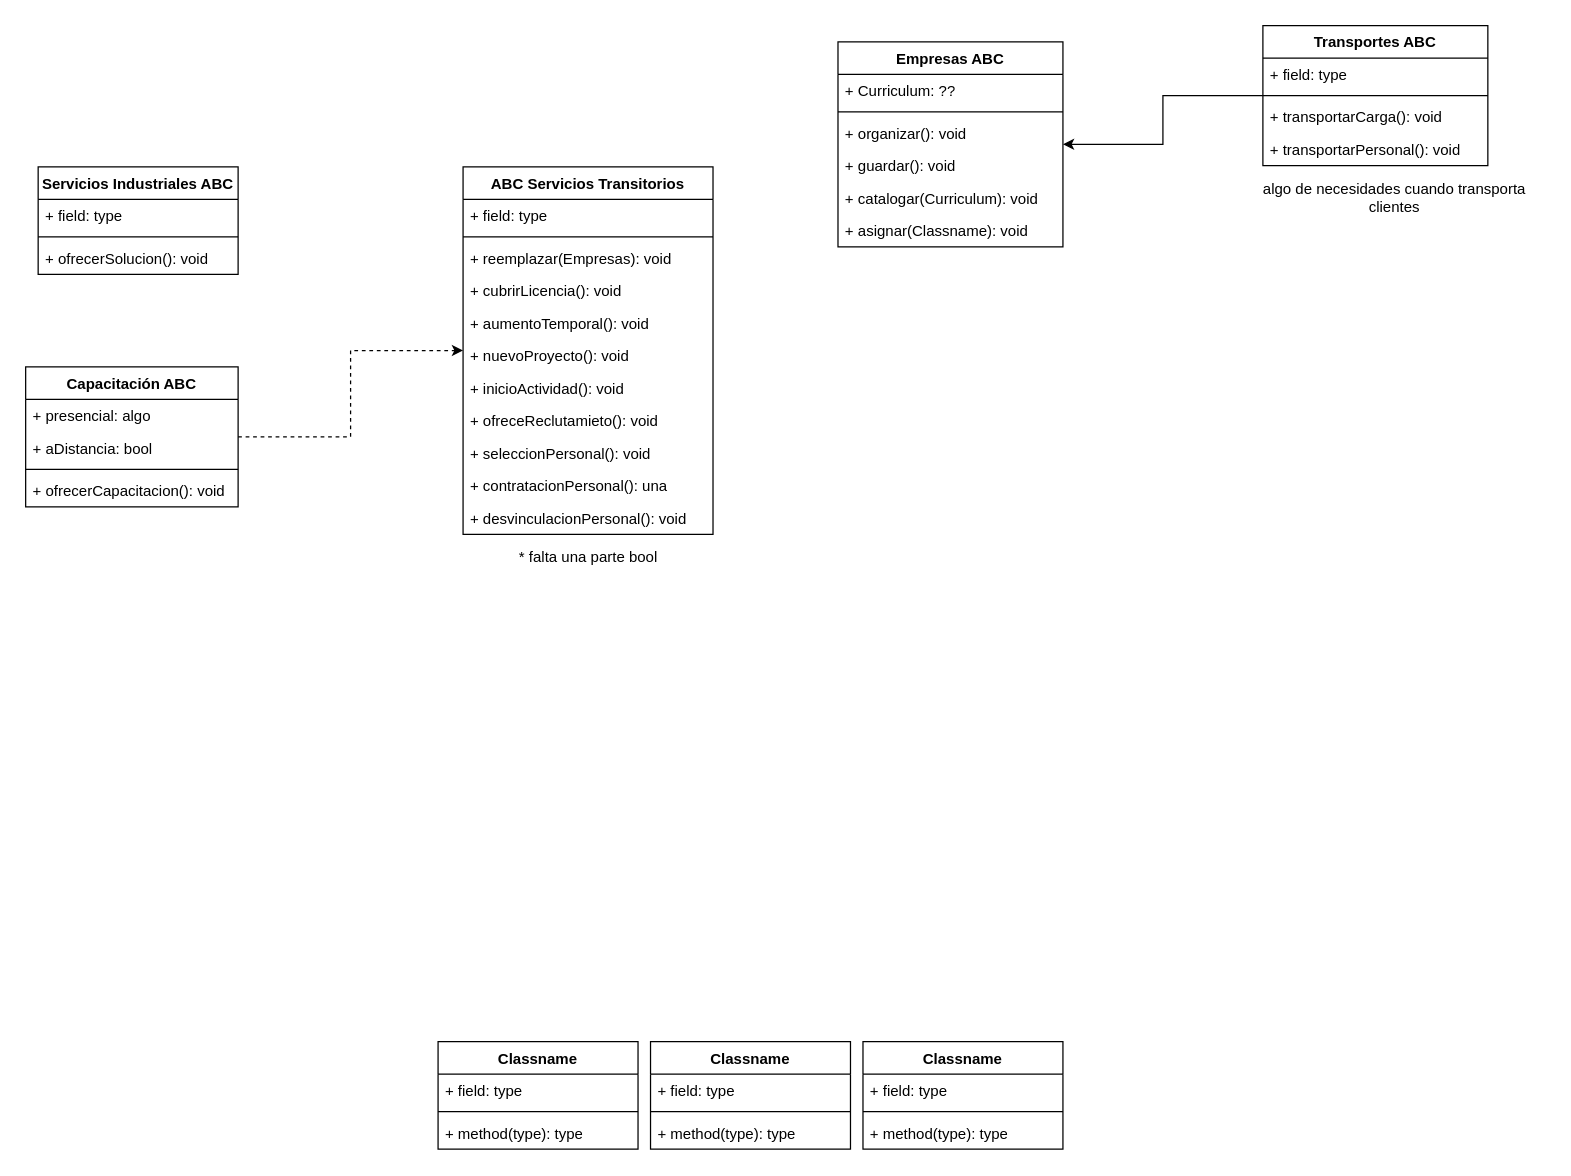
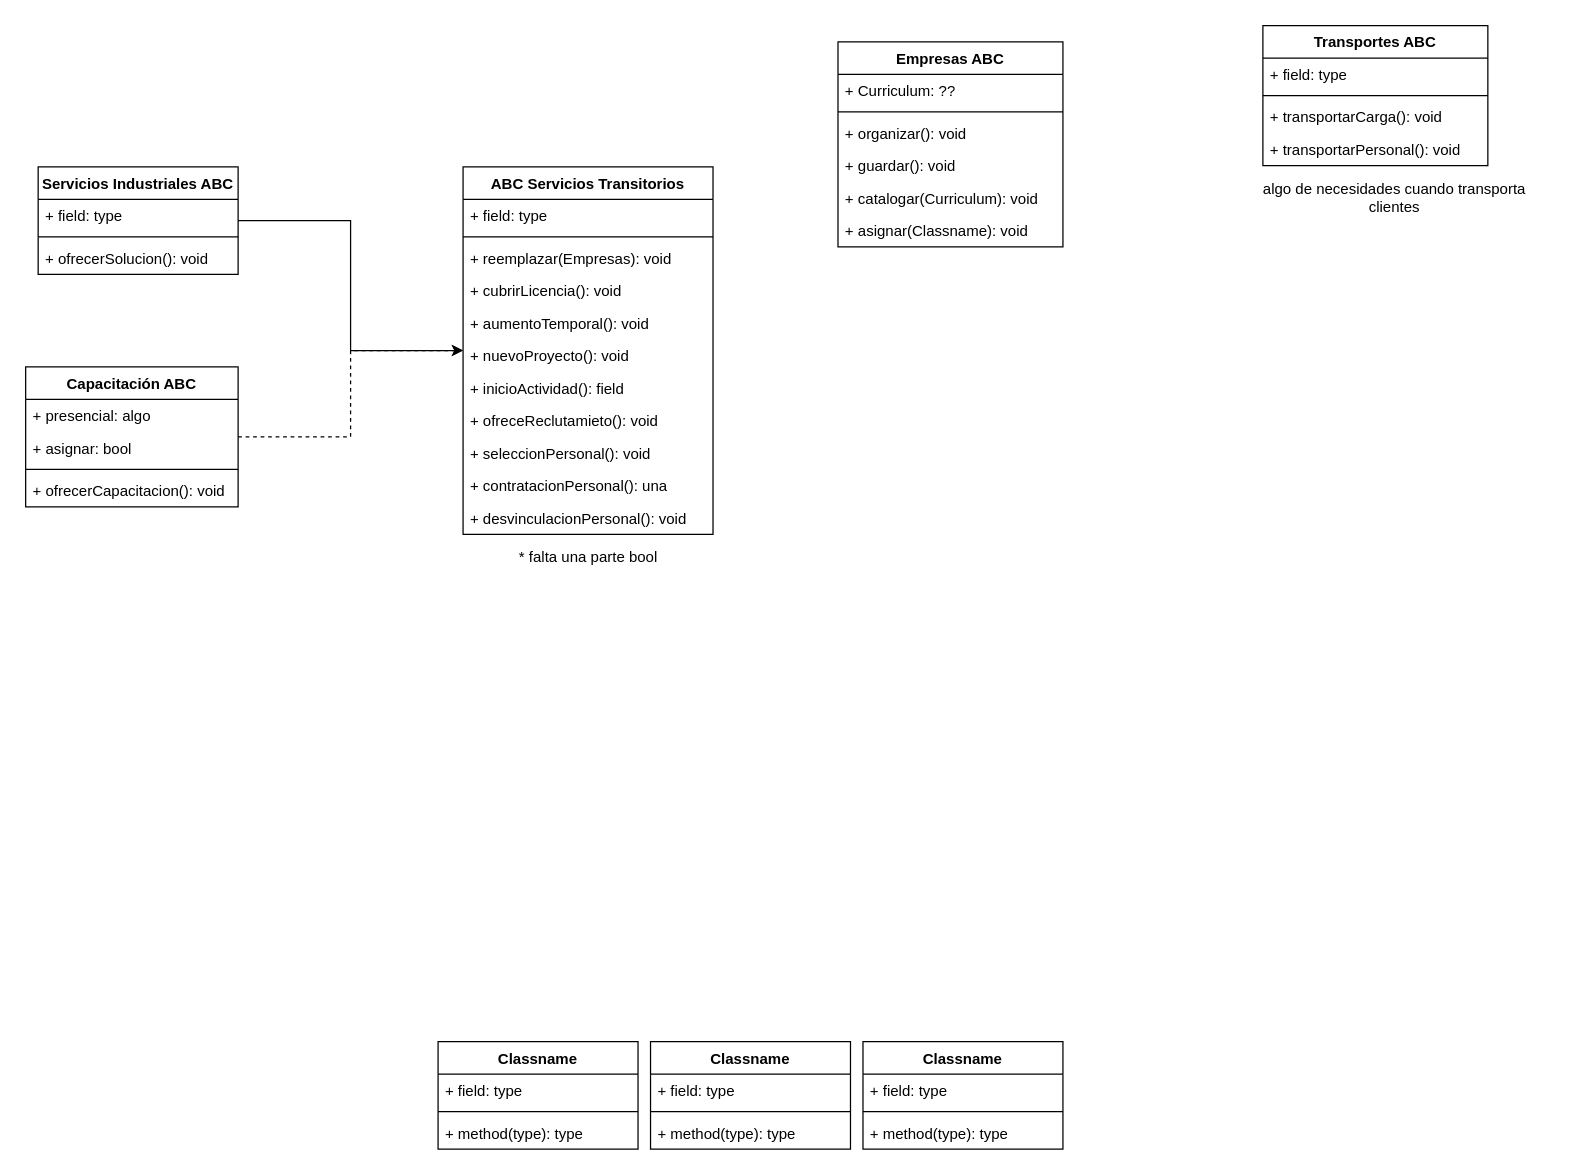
edge "Transportes ABC" -> "Empresas ABC": removed
edge "Servicios Industriales ABC" -> "ABC Servicios Transitorios": added
node "+ inicioActividad(): void": label "+ inicioActividad(): void" -> "+ inicioActividad(): field"
node "+ aDistancia: bool": label "+ aDistancia: bool" -> "+ asignar: bool"
